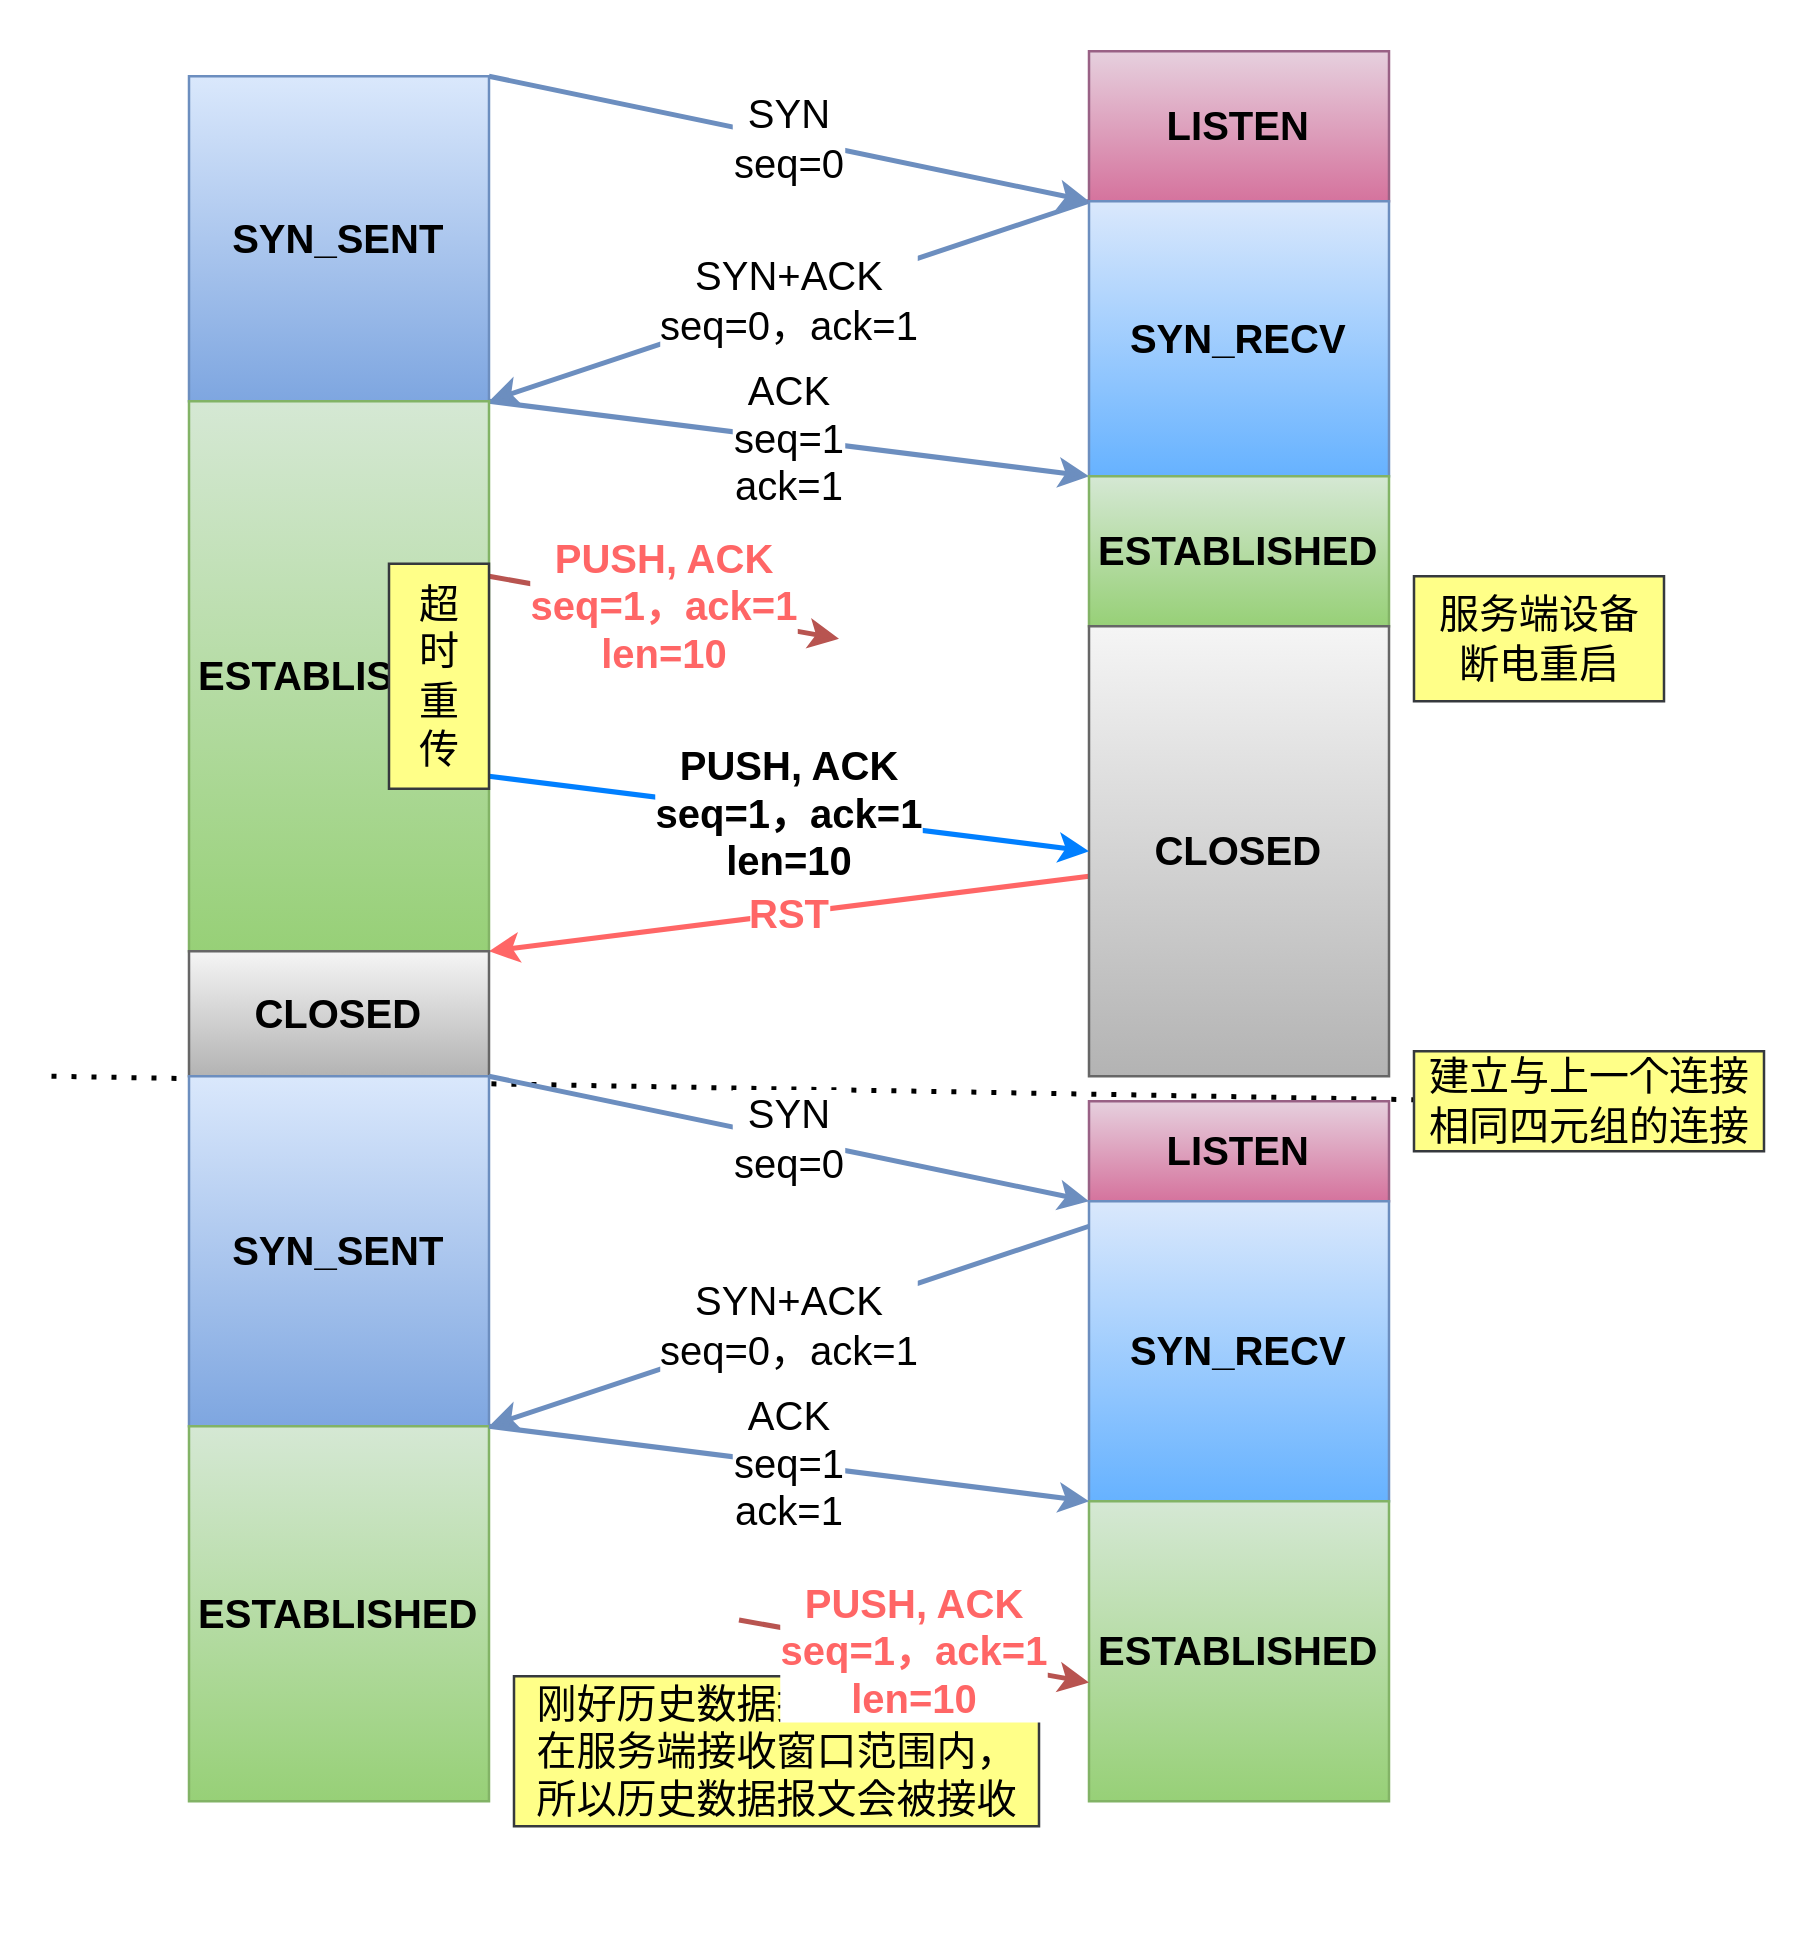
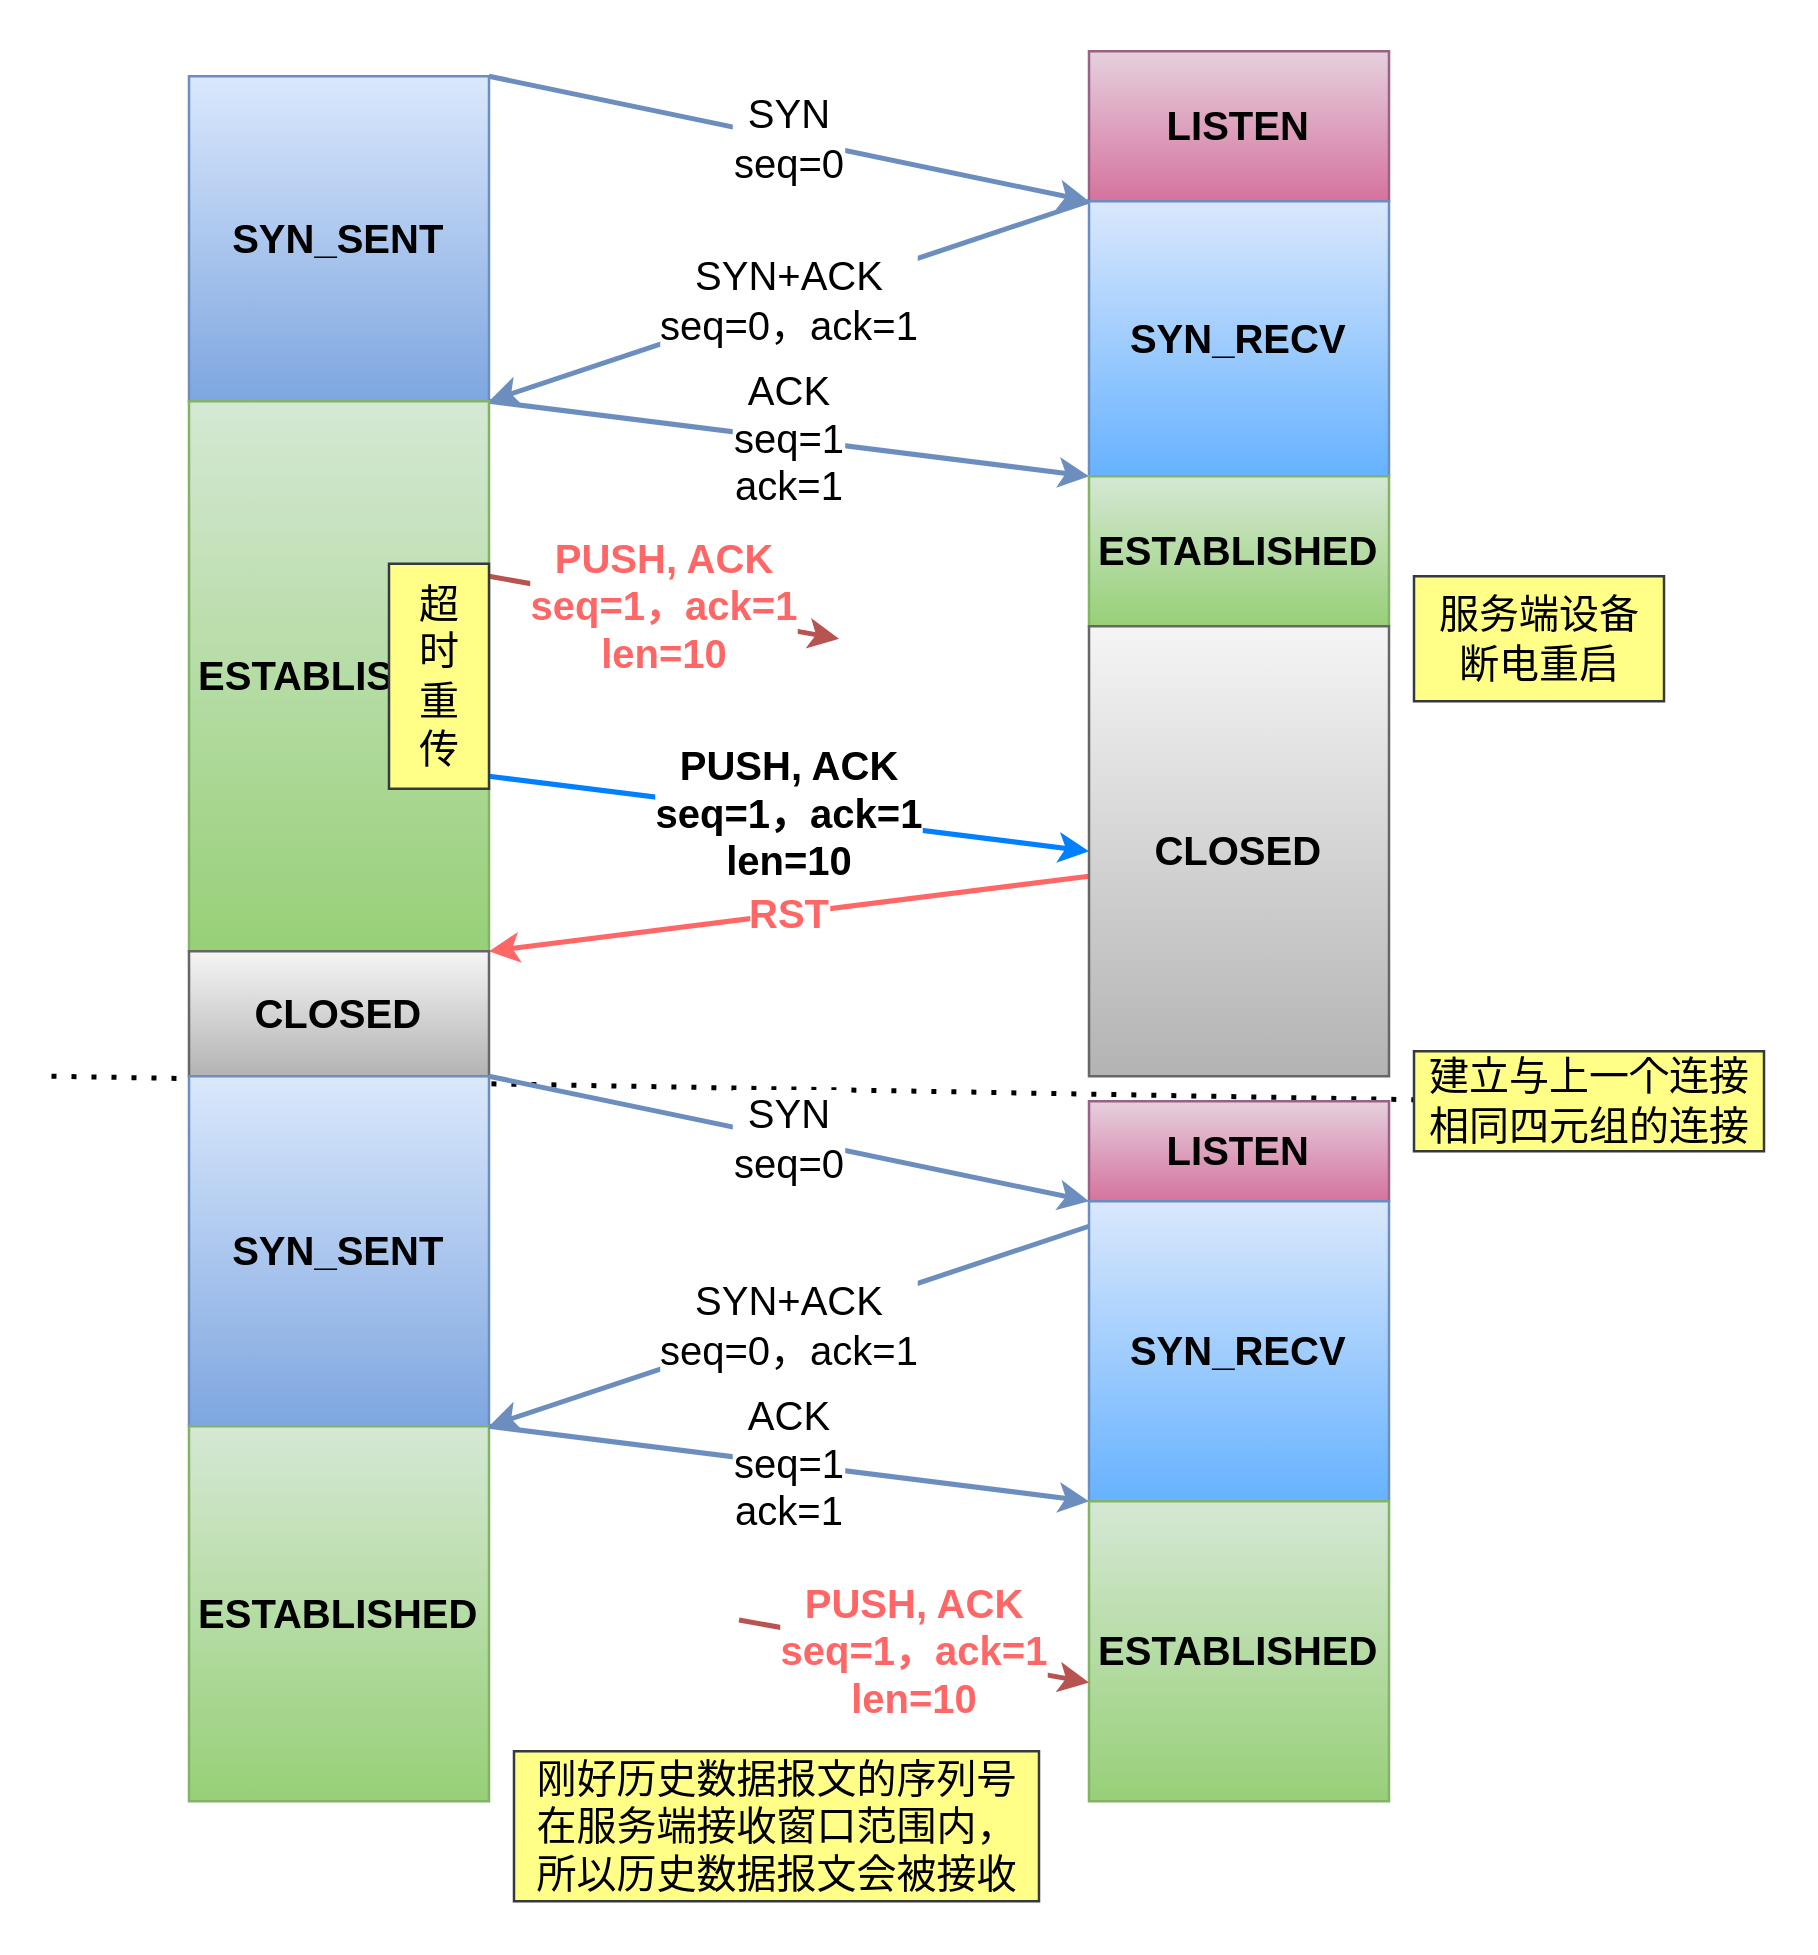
node "刚好历史数据报文的序列号 在服务端接收窗口范围内， 所以历史数据报文会被接收": moved (776, 1751) -> (776, 1826)
